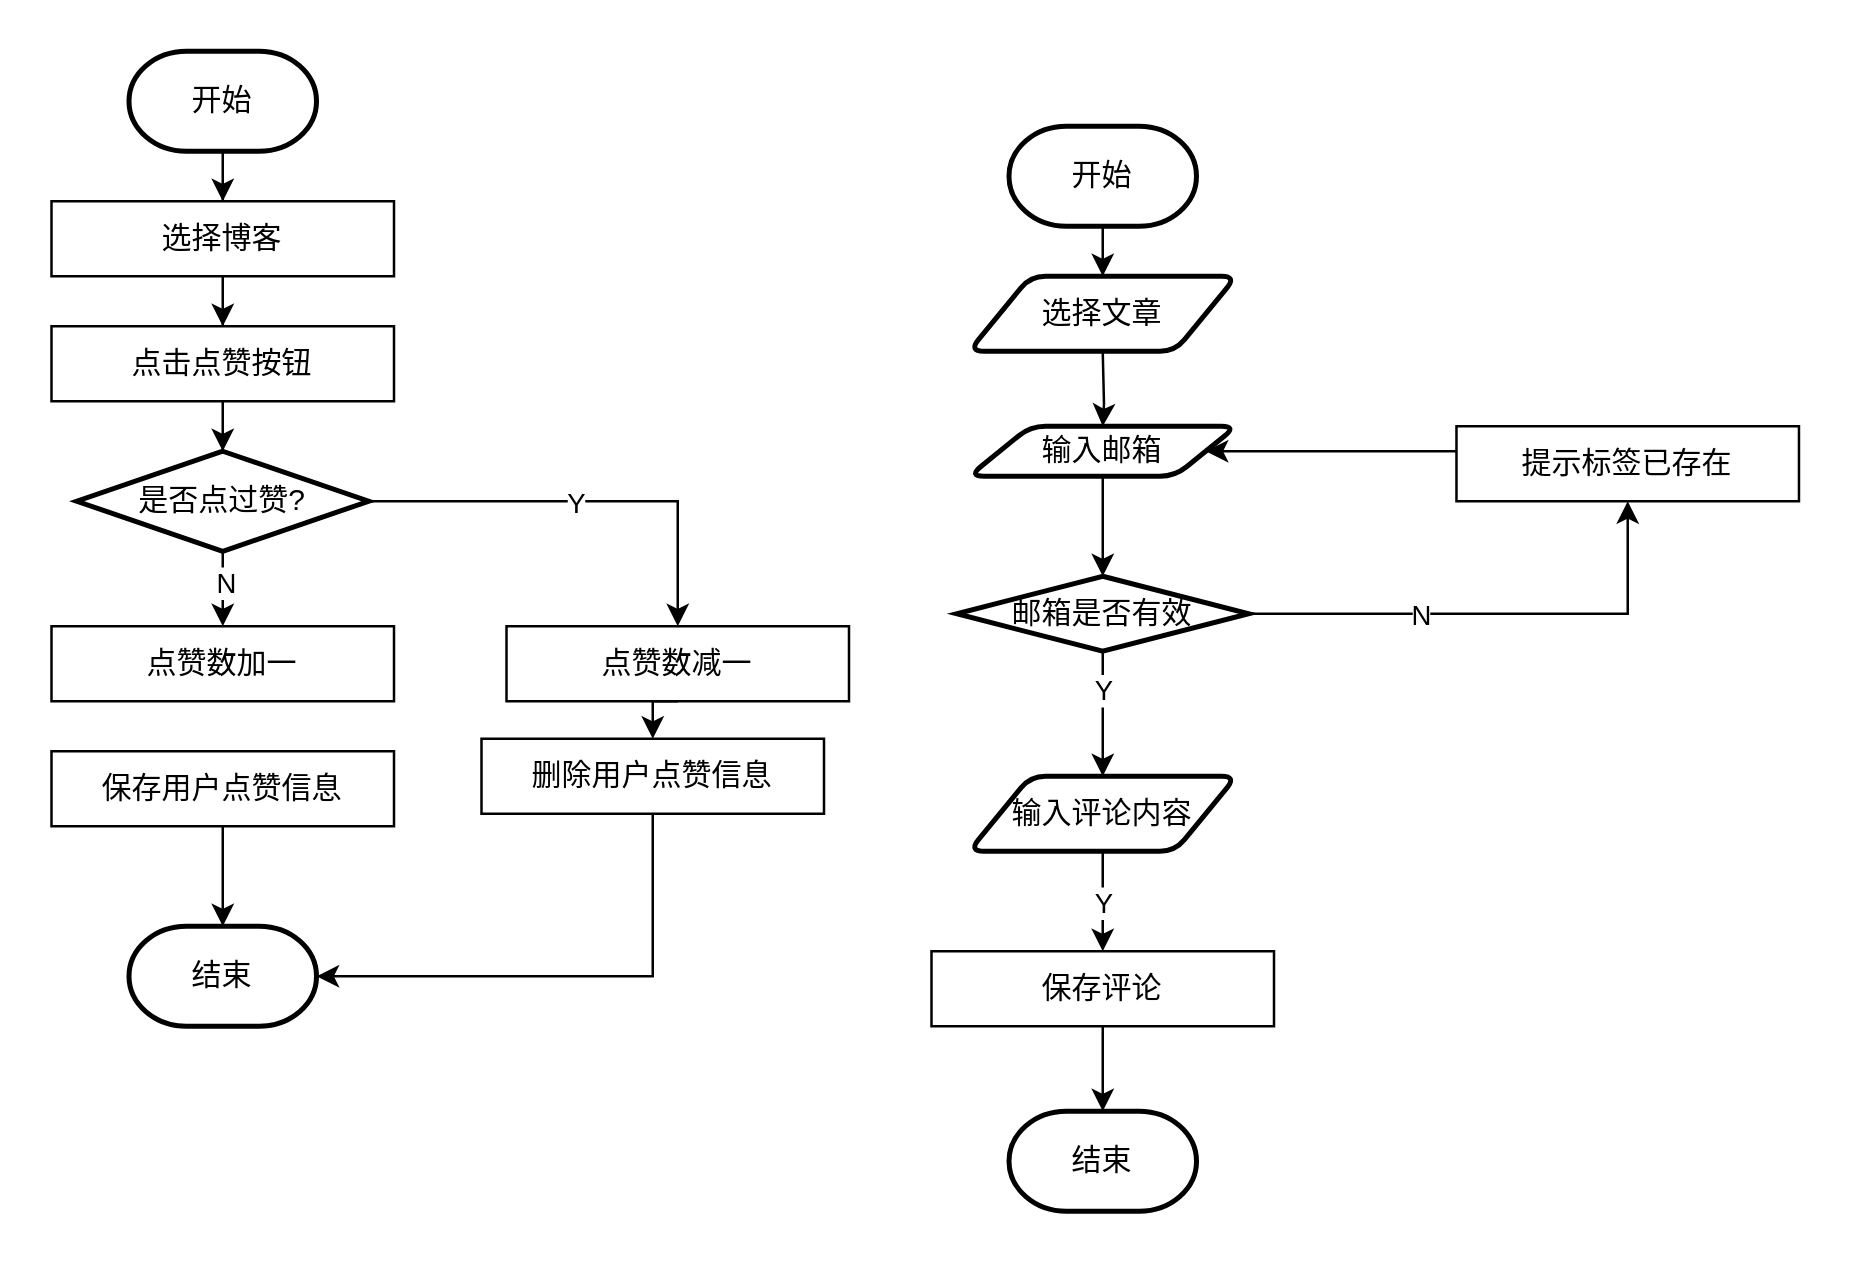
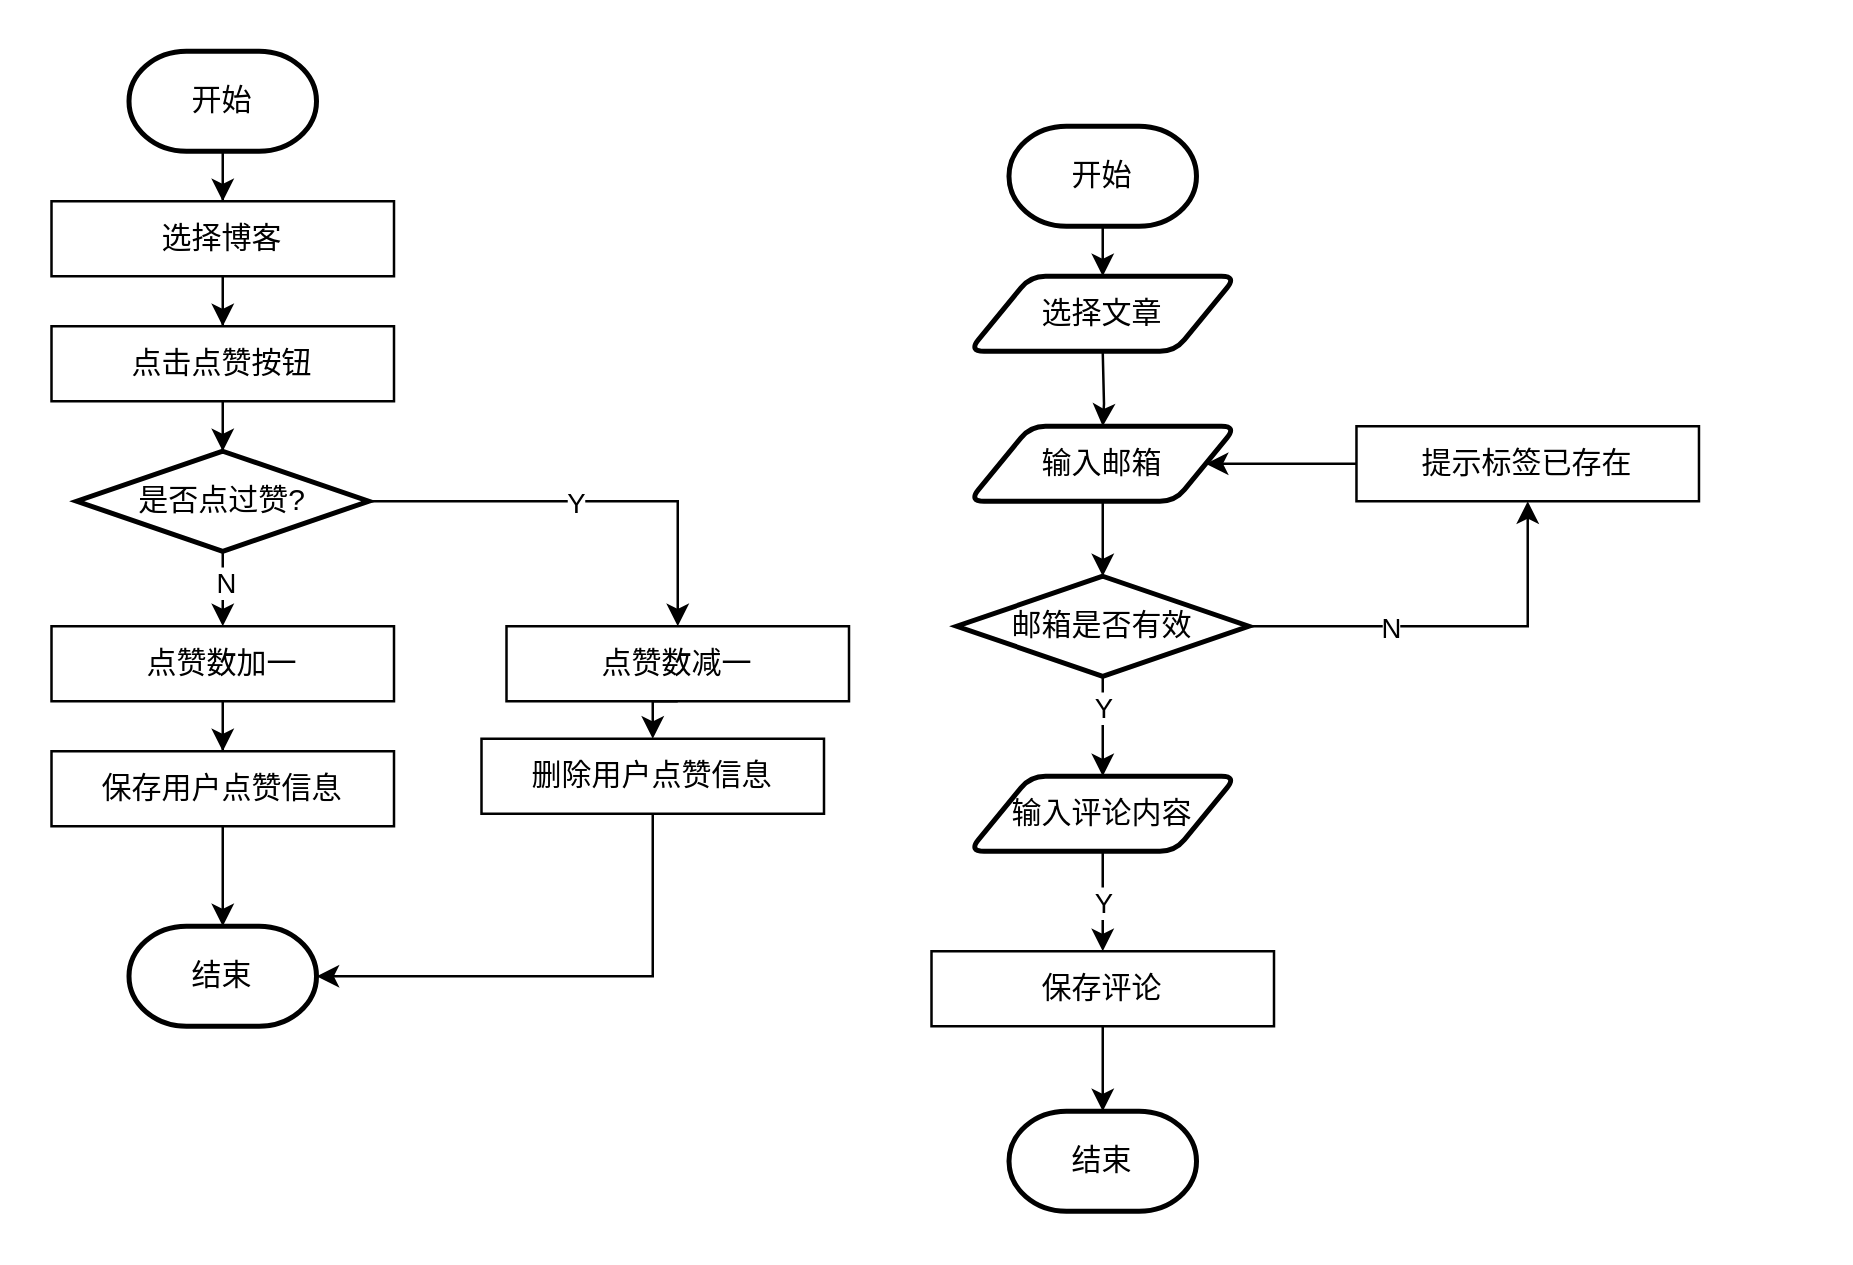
node "输入邮箱": size 268x50 -> 268x75
node "提示标签已存在": moved (1627, 464) -> (1527, 464)
node "邮箱是否有效": size 292x75 -> 292x100
edge "点赞数加一" -> "保存用户点赞信息": added
